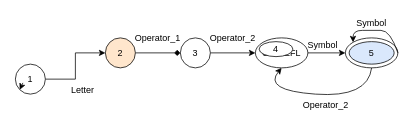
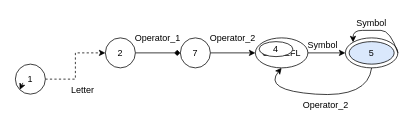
node "2": fillcolor #ffe6cc -> #ffffff
node "3": label "3" -> "7"
edge "1" -> "2": style solid -> dashed
